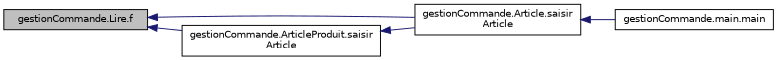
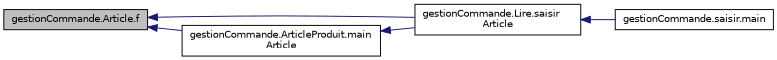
node "gestionCommande.Lire.f": label "gestionCommande.Lire.f" -> "gestionCommande.Article.f"
node "gestionCommande.Article.saisir Article": label "gestionCommande.Article.saisir Article" -> "gestionCommande.Lire.saisir Article"
node "gestionCommande.main.main": label "gestionCommande.main.main" -> "gestionCommande.saisir.main"
node "gestionCommande.ArticleProduit.saisir Article": label "gestionCommande.ArticleProduit.saisir Article" -> "gestionCommande.ArticleProduit.main Article"
